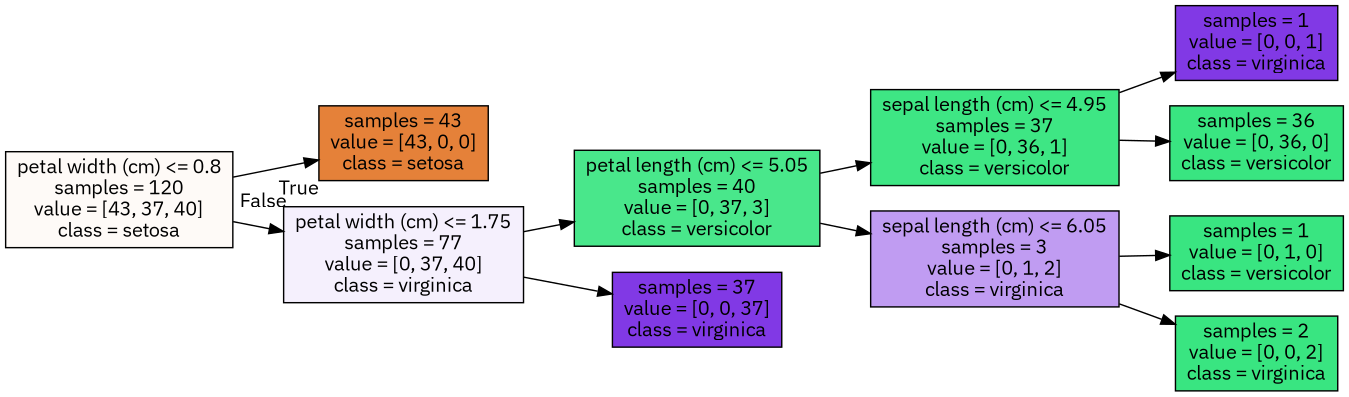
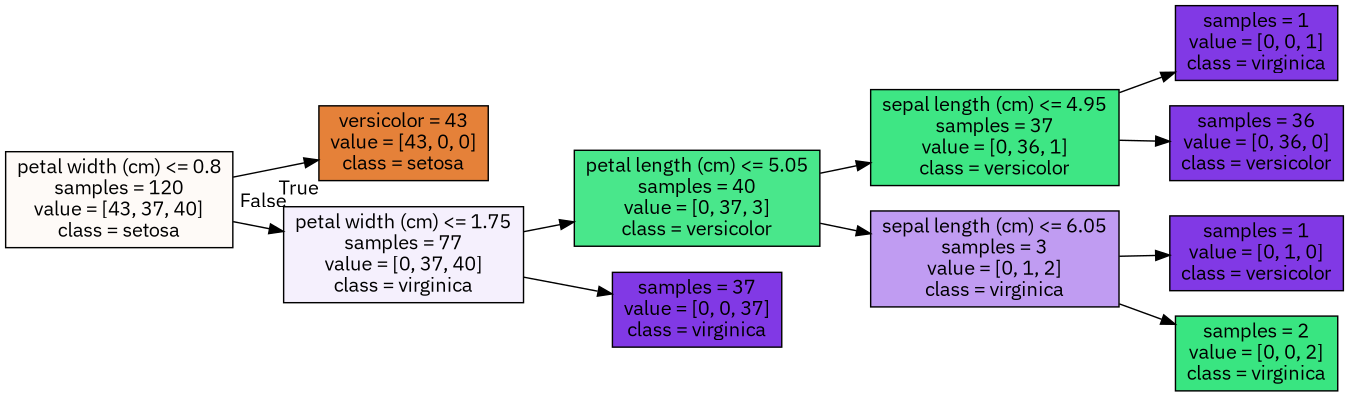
node "samples = 43 value = [43, 0, 0] class = setosa": label "samples = 43 value = [43, 0, 0] class = setosa" -> "versicolor = 43 value = [43, 0, 0] class = setosa"
node "samples = 36 value = [0, 36, 0] class = versicolor": fillcolor #39e581ff -> #8139e5ff
node "samples = 1 value = [0, 1, 0] class = versicolor": fillcolor #39e581ff -> #8139e5ff
